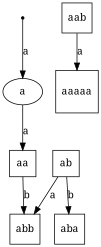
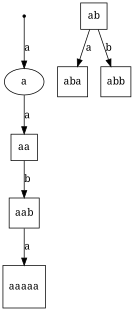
edge "aa" -> "abb": now "aa" -> "aab"
edge "ab" -> "abb": label "a" -> "b"
edge "ab" -> "aba": label "b" -> "a"
